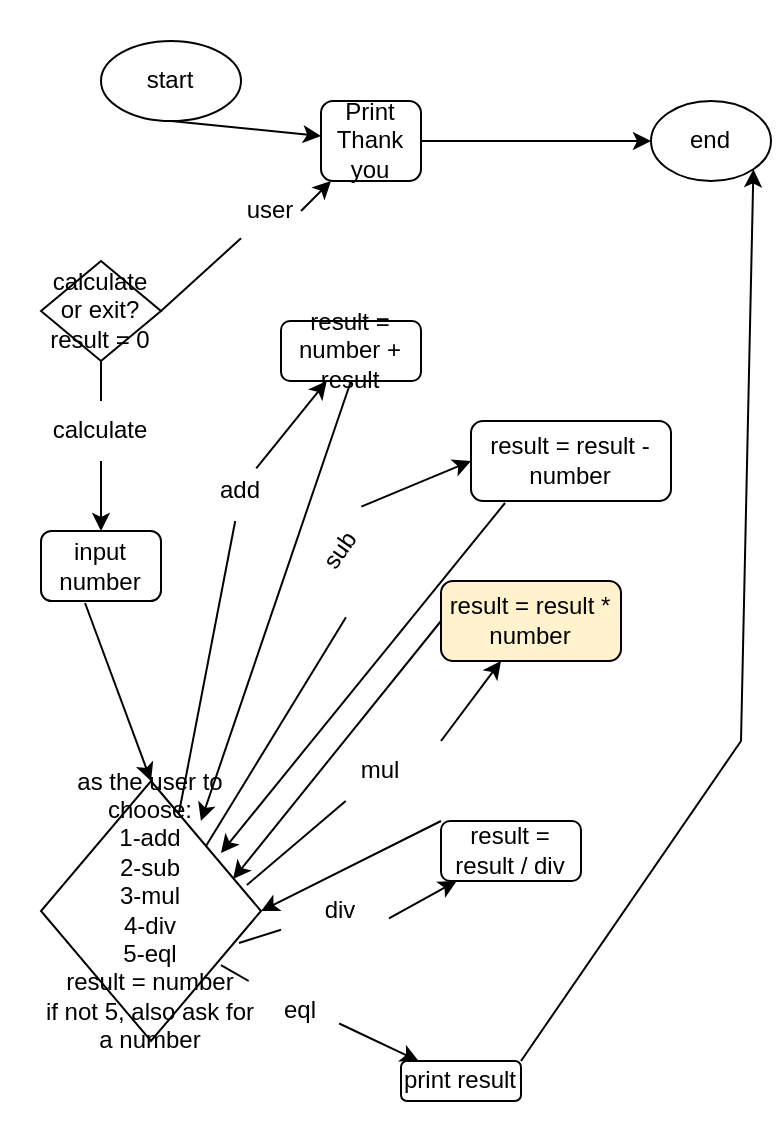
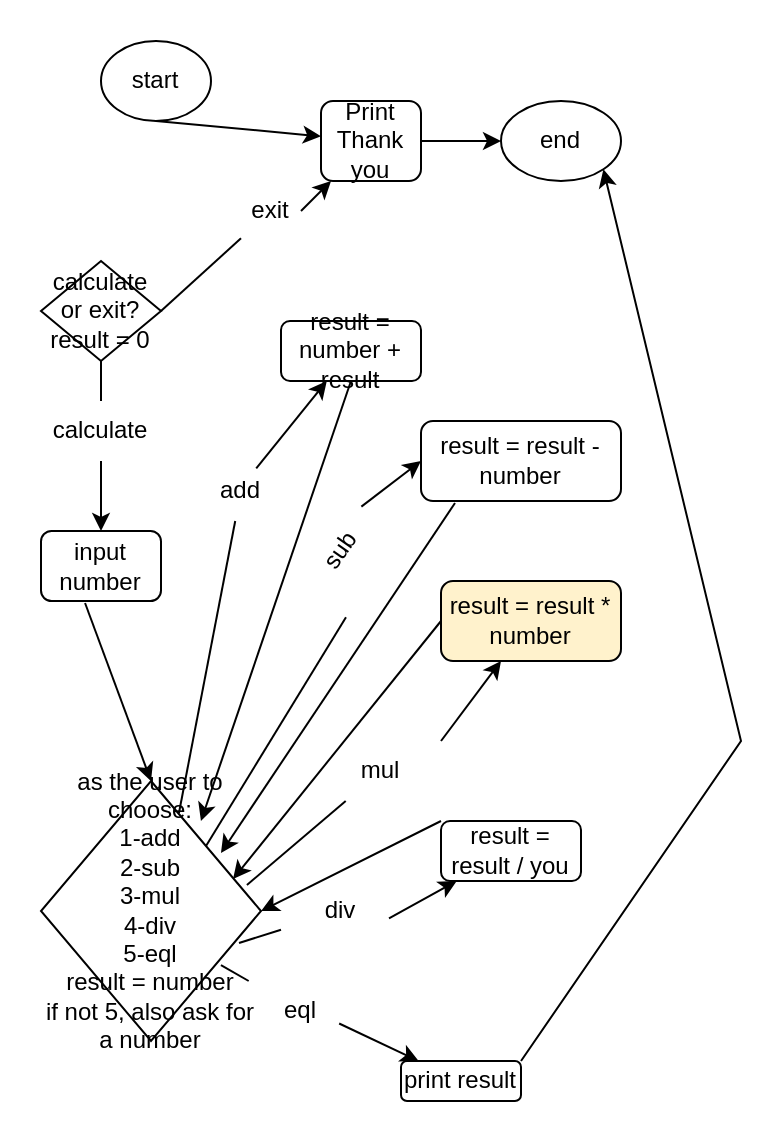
node "start": size 140x80 -> 110x80
node "end": moved (711, 141) -> (561, 141)
node "user": label "user" -> "exit"
node "result = result - number": moved (571, 461) -> (521, 461)
node "result = result / div": label "result = result / div" -> "result = result / you"
